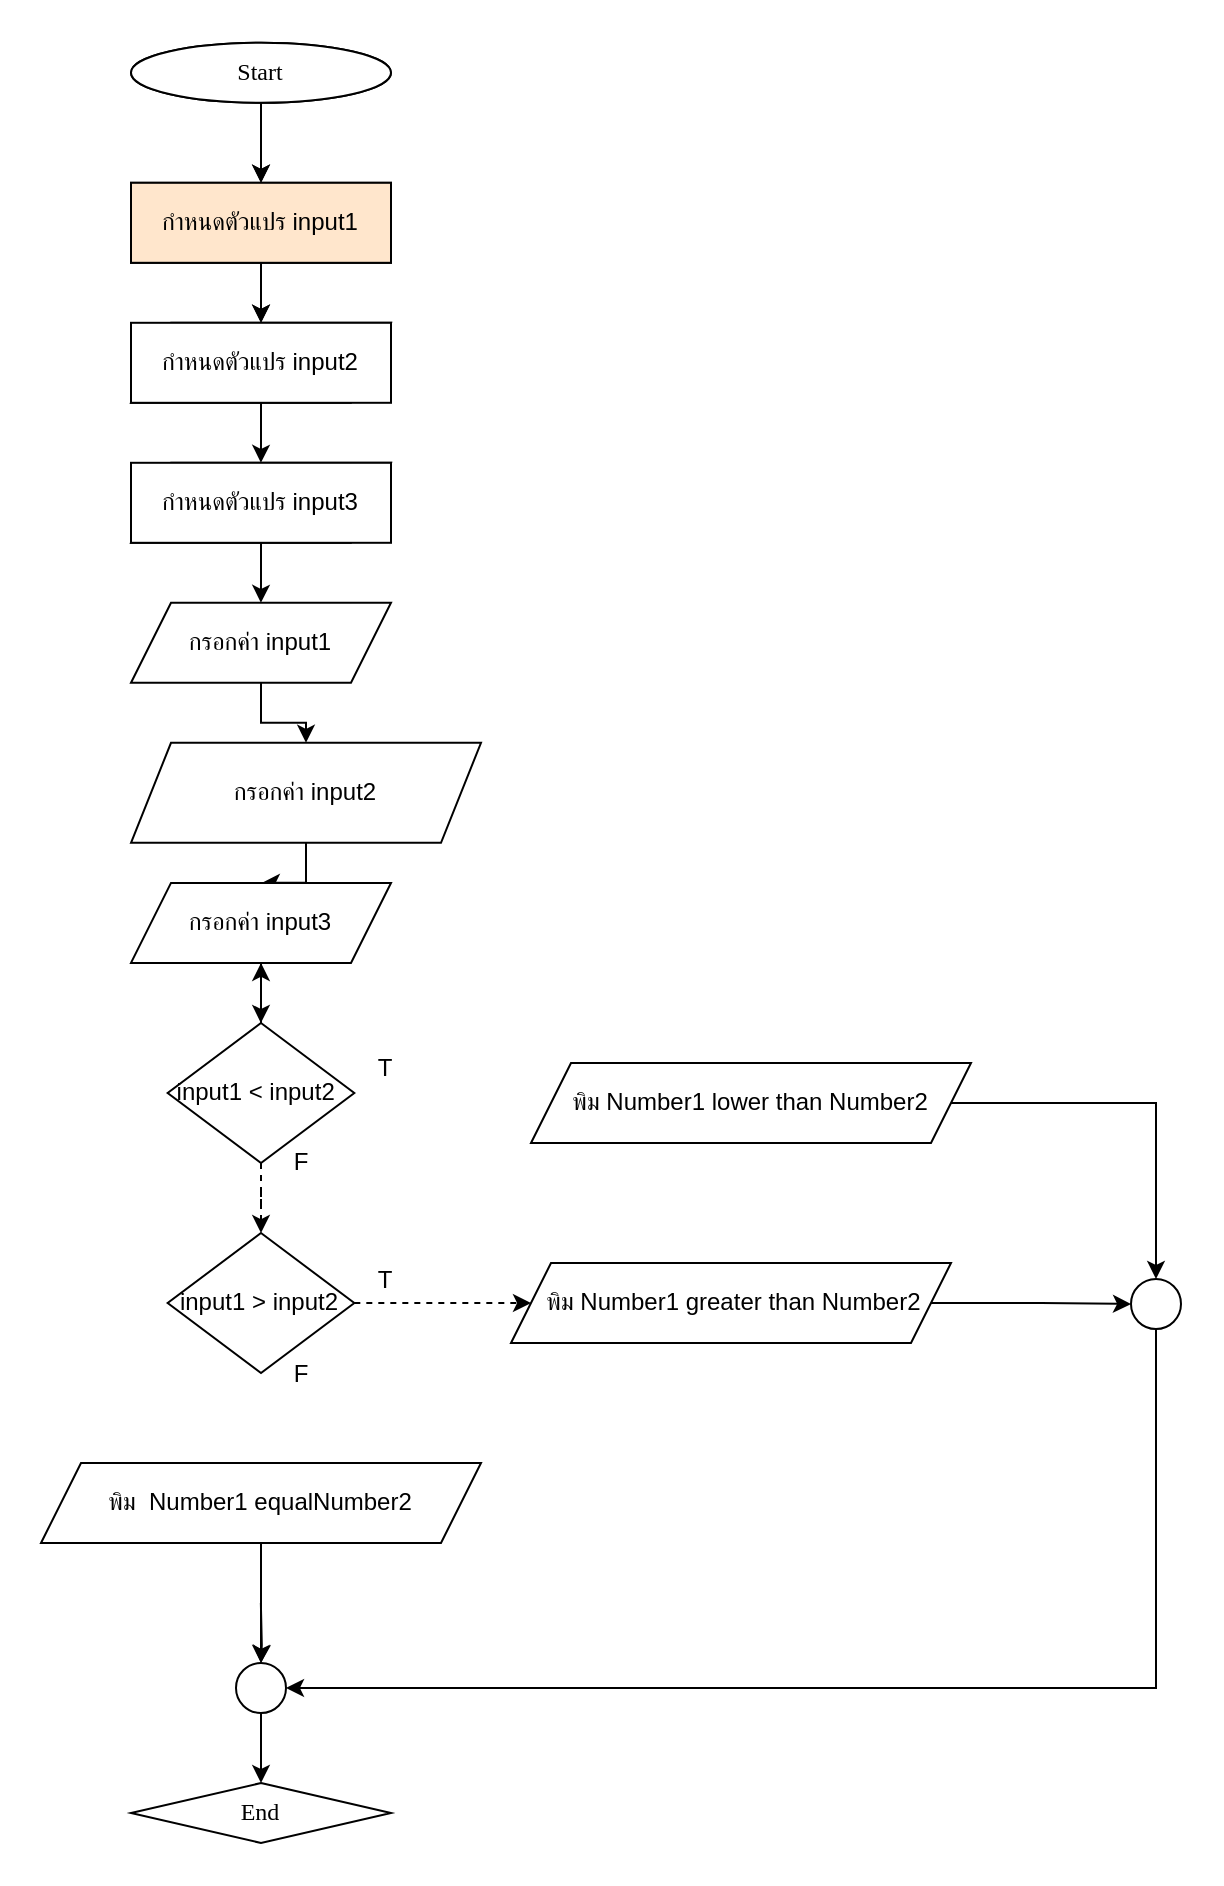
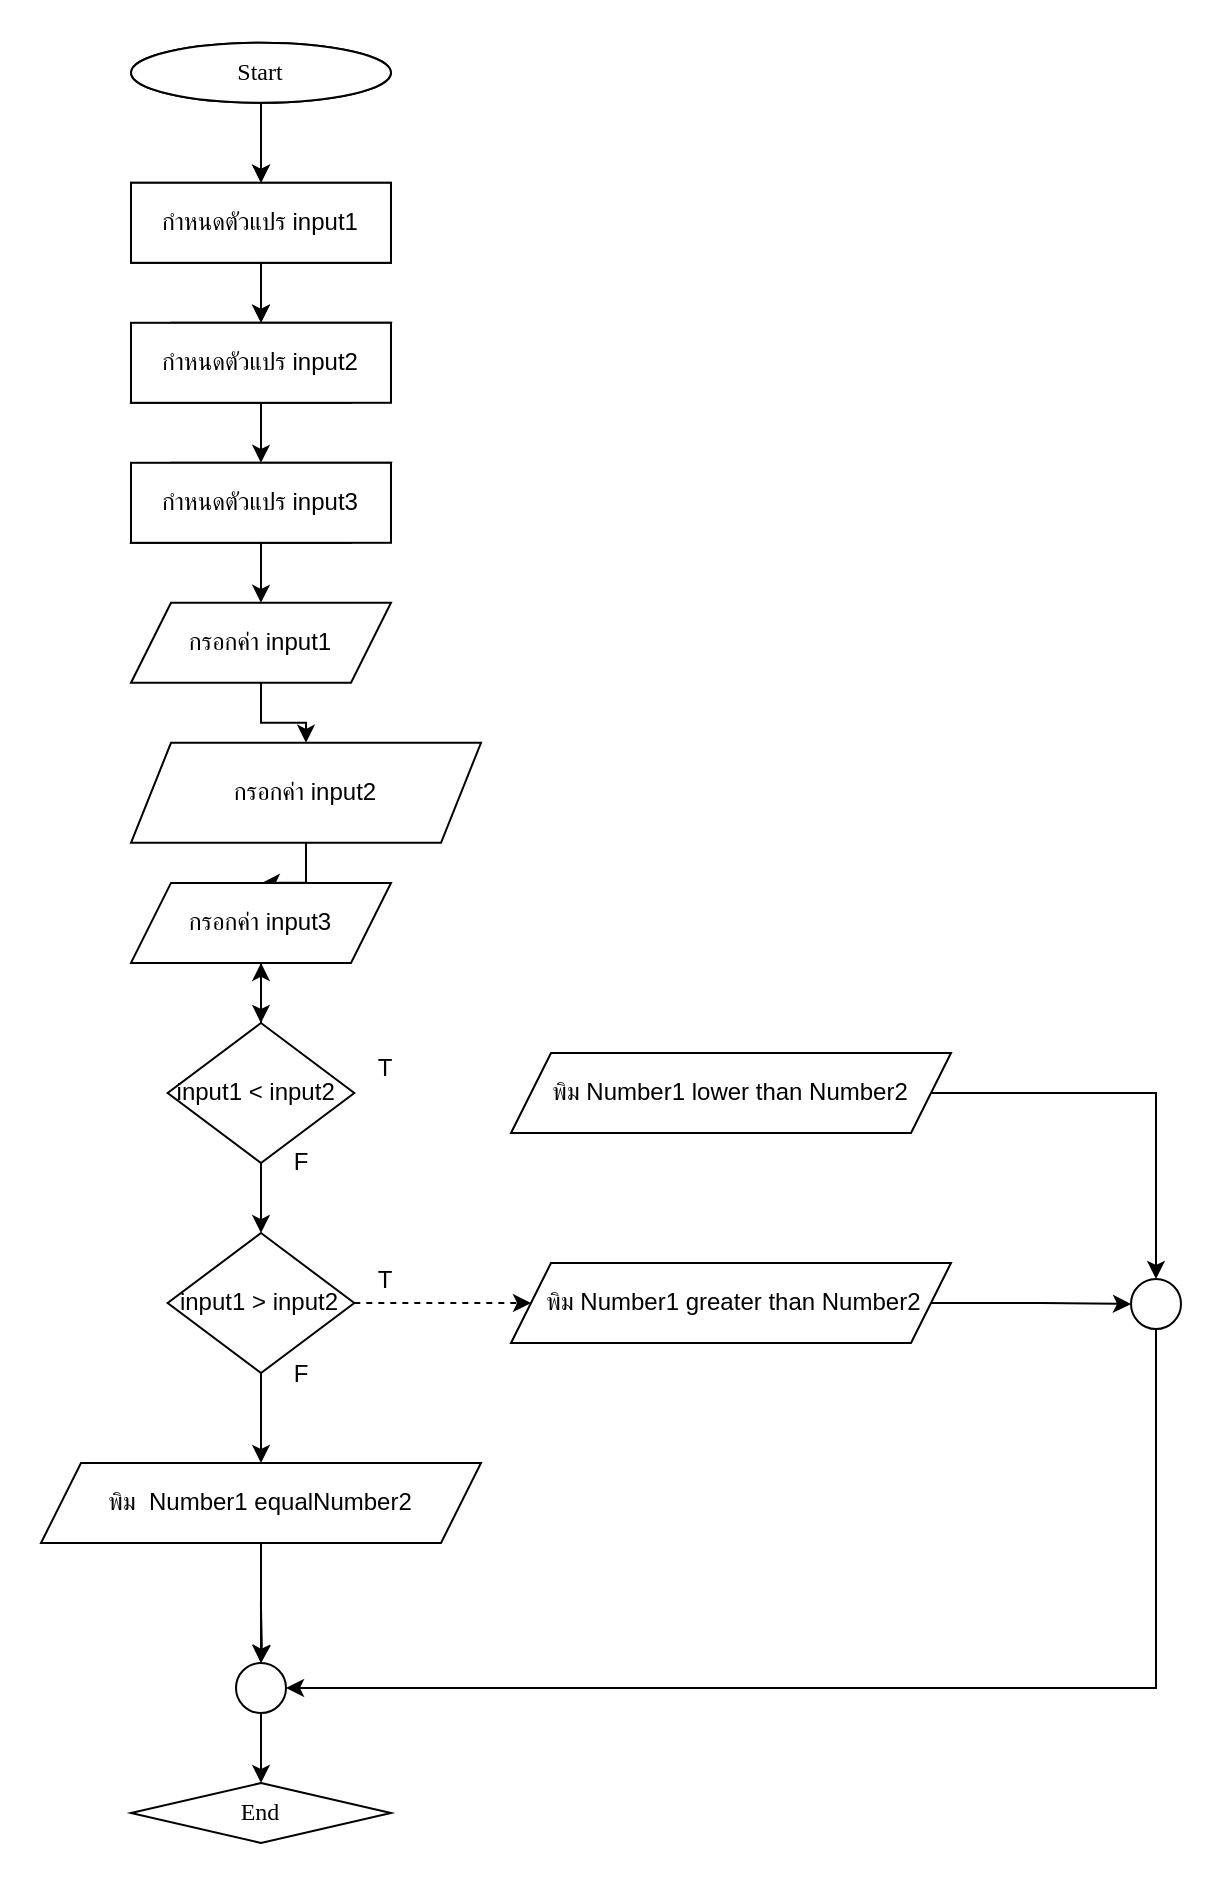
node "กำหนดตัวแปร input1": fillcolor #ffe6cc -> #ffffff
node "พิม Number1 lower than Number2": moved (751, 1103) -> (731, 1093)
edge "input1 < input2" -> "input1 > input2": style dashed -> solid
edge "input1 > input2" -> "พิม Number1 equalNumber2": added
